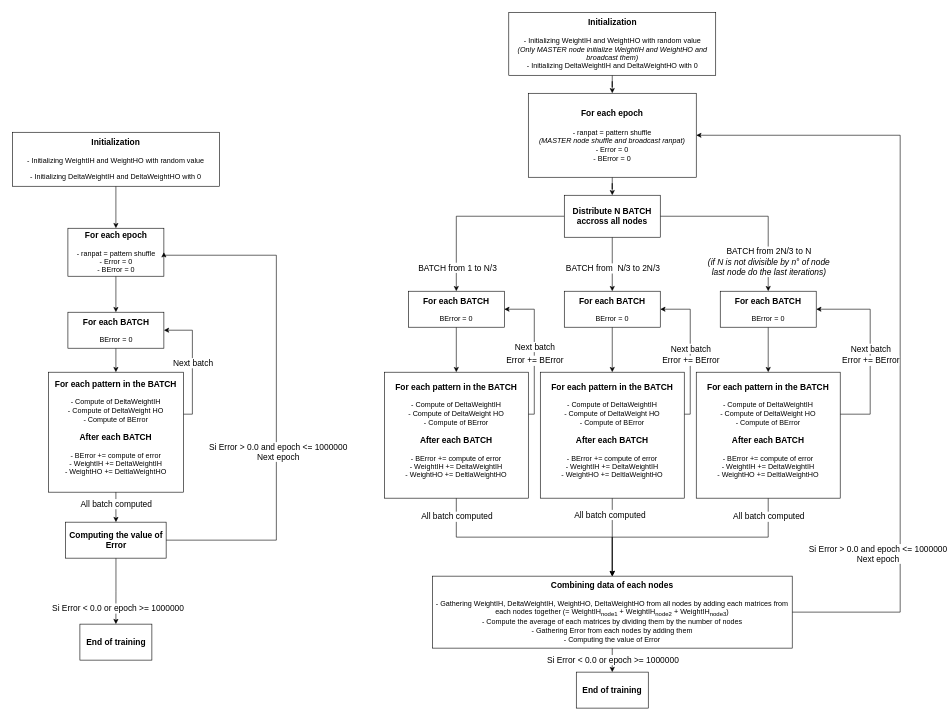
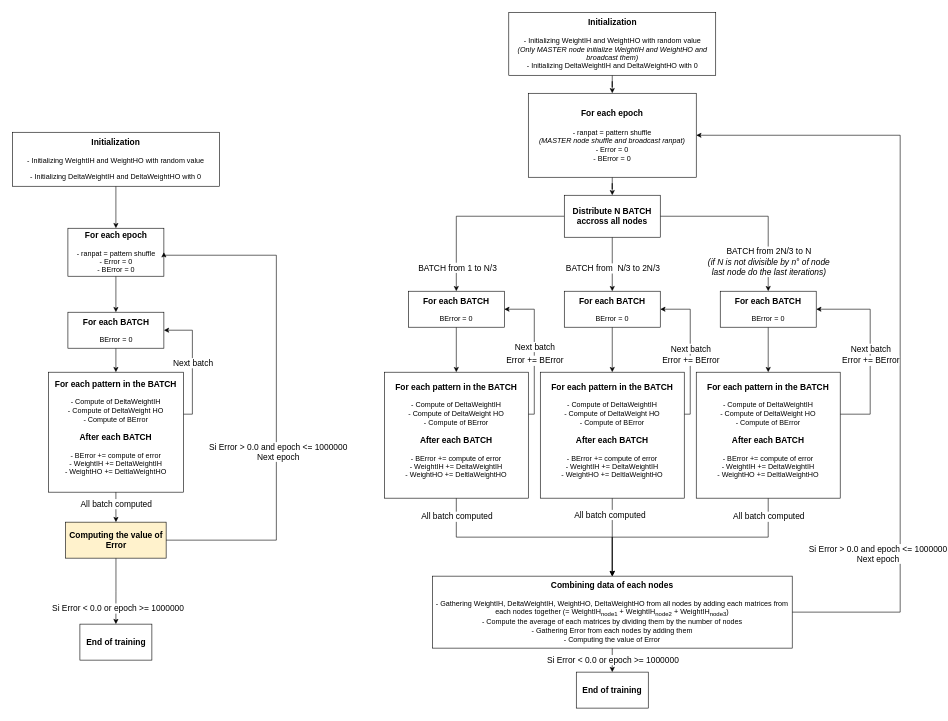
node "Computing the value of Error": fillcolor #ffffff -> #fff2cc
